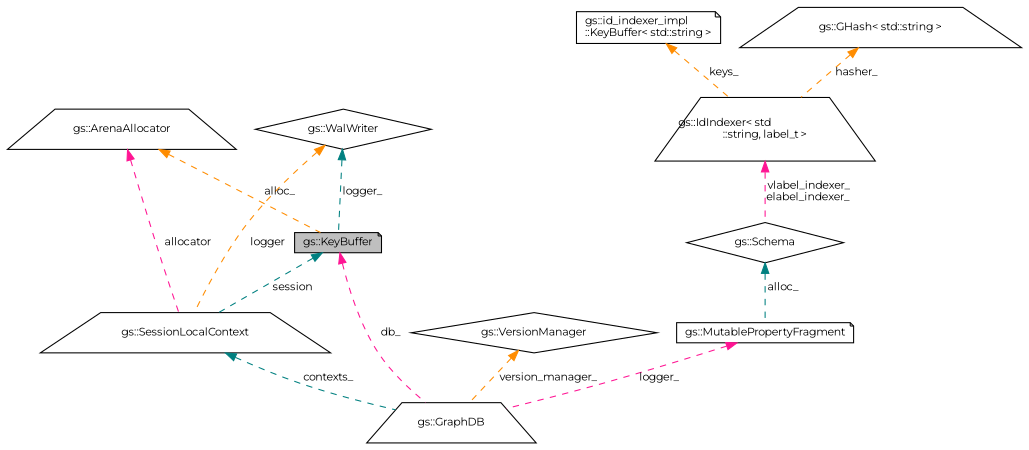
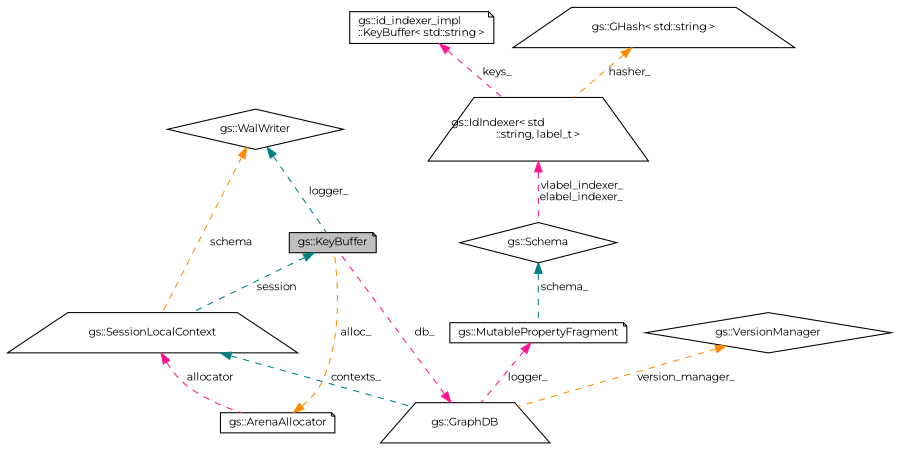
edge "gs::IdIndexer< std ::string, label_t >" -> "gs::id_indexer_impl ::KeyBuffer< std::string >": color darkorange -> deeppink
node "gs::ArenaAllocator": shape trapezium -> note
edge "gs::SessionLocalContext" -> "gs::ArenaAllocator": reversed
edge "gs::SessionLocalContext" -> "gs::WalWriter": label " logger" -> " schema"
edge "gs::MutablePropertyFragment" -> "gs::Schema": label " alloc_" -> " schema_"
edge "gs::GraphDB" -> "gs::KeyBuffer": reversed
